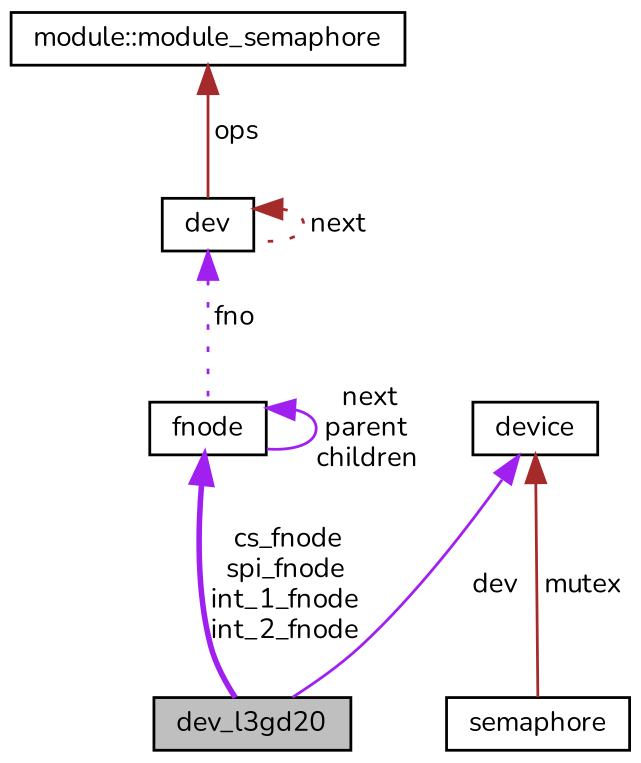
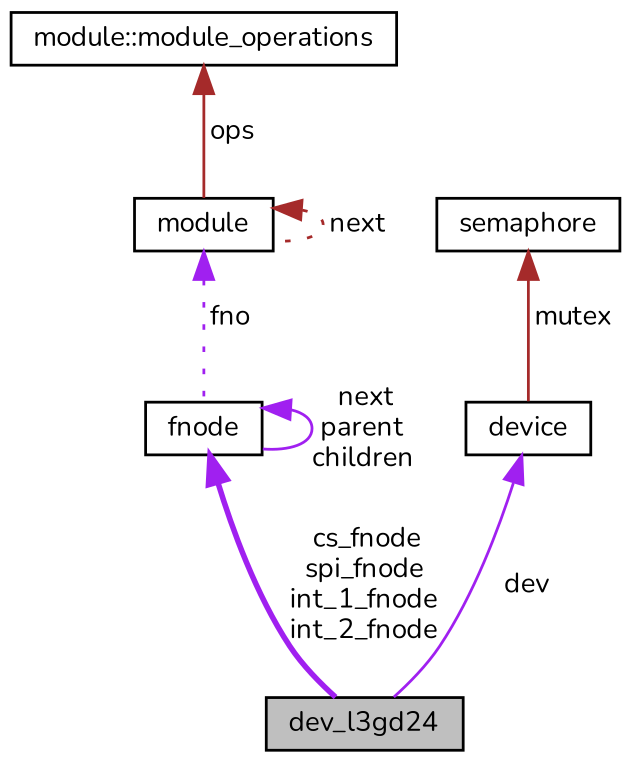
node "module::module_semaphore": label "module::module_semaphore" -> "module::module_operations"
node "dev": label "dev" -> "module"
edge "semaphore" -> "device": reversed
node "dev_l3gd20": label "dev_l3gd20" -> "dev_l3gd24"
